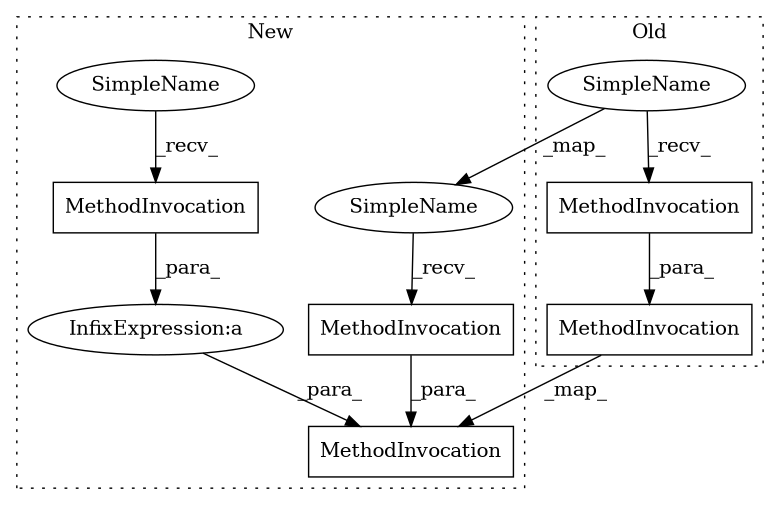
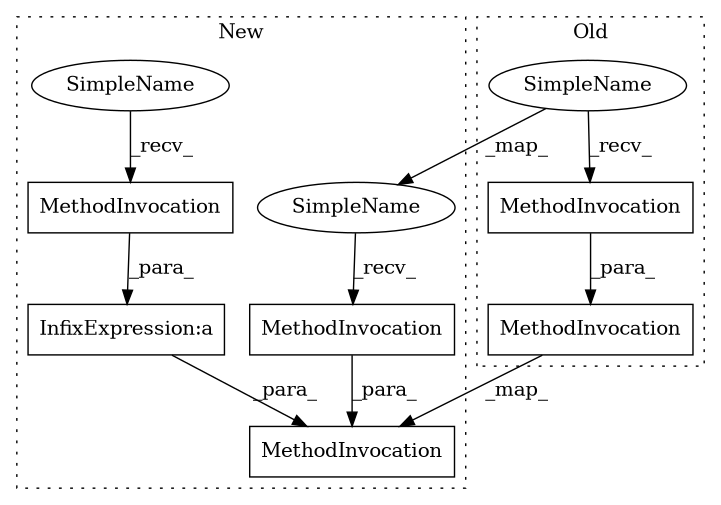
node "InfixExpression:a": shape ellipse -> box
